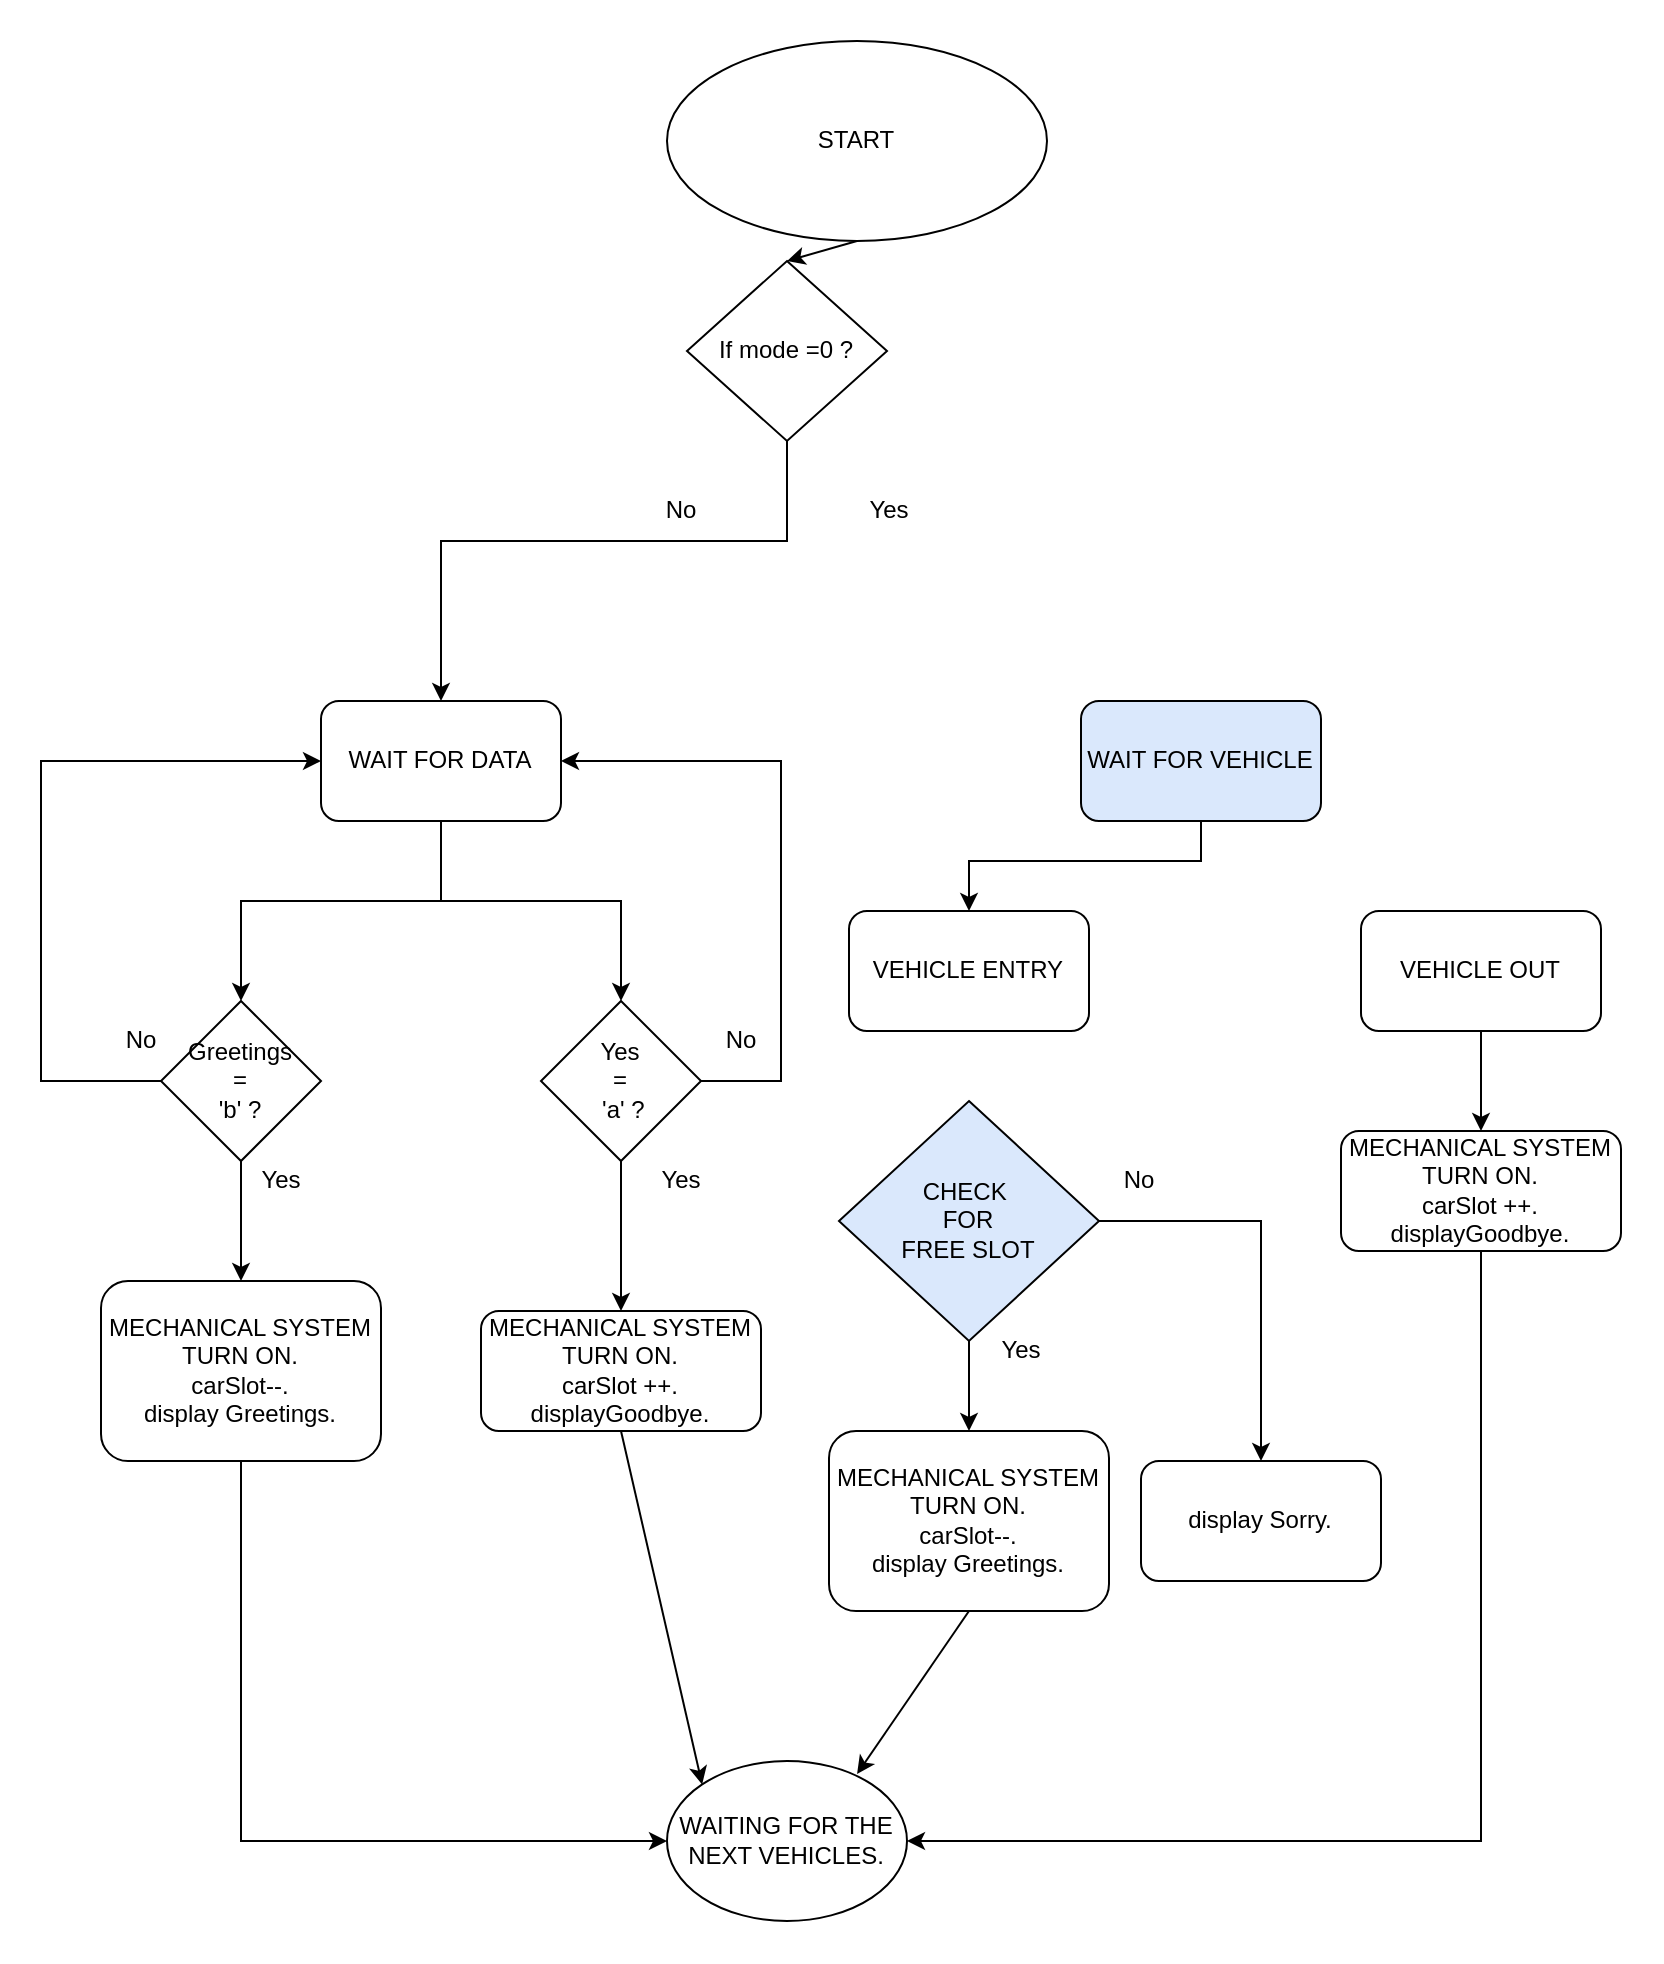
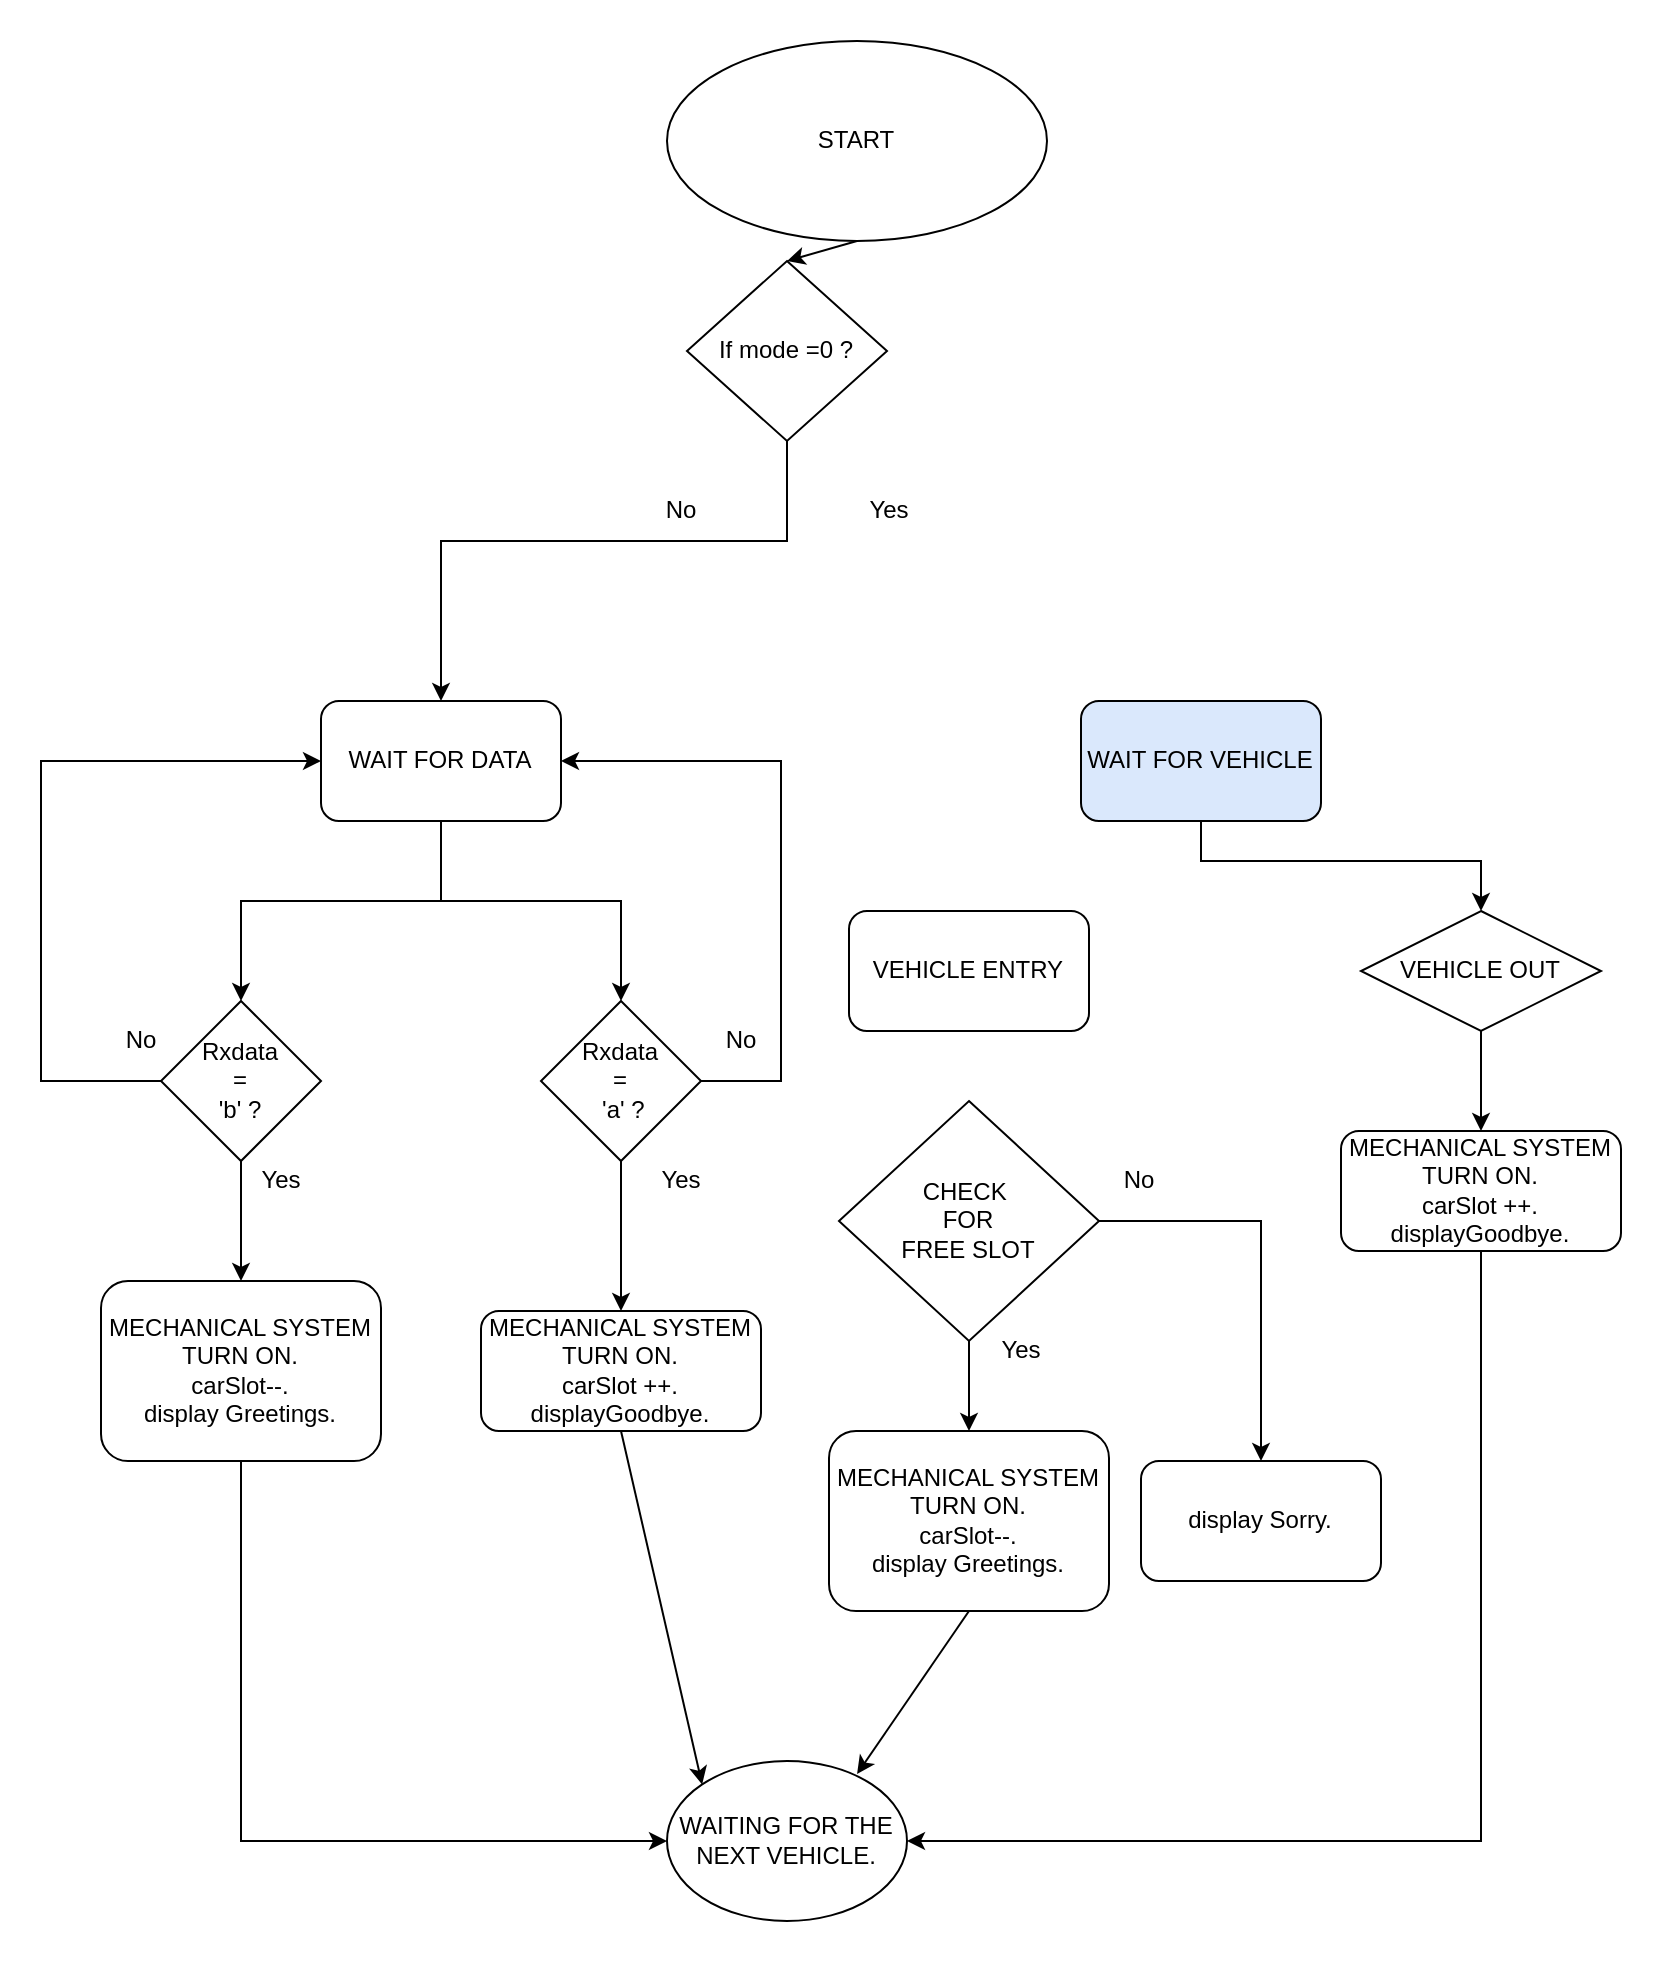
edge "WAIT FOR VEHICLE" -> "VEHICLE ENTRY": removed
edge "WAIT FOR VEHICLE" -> "VEHICLE OUT": added
node "VEHICLE OUT": shape rounded rectangle -> diamond
node "Greetings = 'b' ?": label "Greetings = 'b' ?" -> "Rxdata = 'b' ?"
node "Yes = 'a' ?": label "Yes = 'a' ?" -> "Rxdata = 'a' ?"
node "CHECK FOR FREE SLOT": fillcolor #dae8fc -> #ffffff
node "WAITING FOR THE NEXT VEHICLES.": label "WAITING FOR THE NEXT VEHICLES." -> "WAITING FOR THE NEXT VEHICLE."
